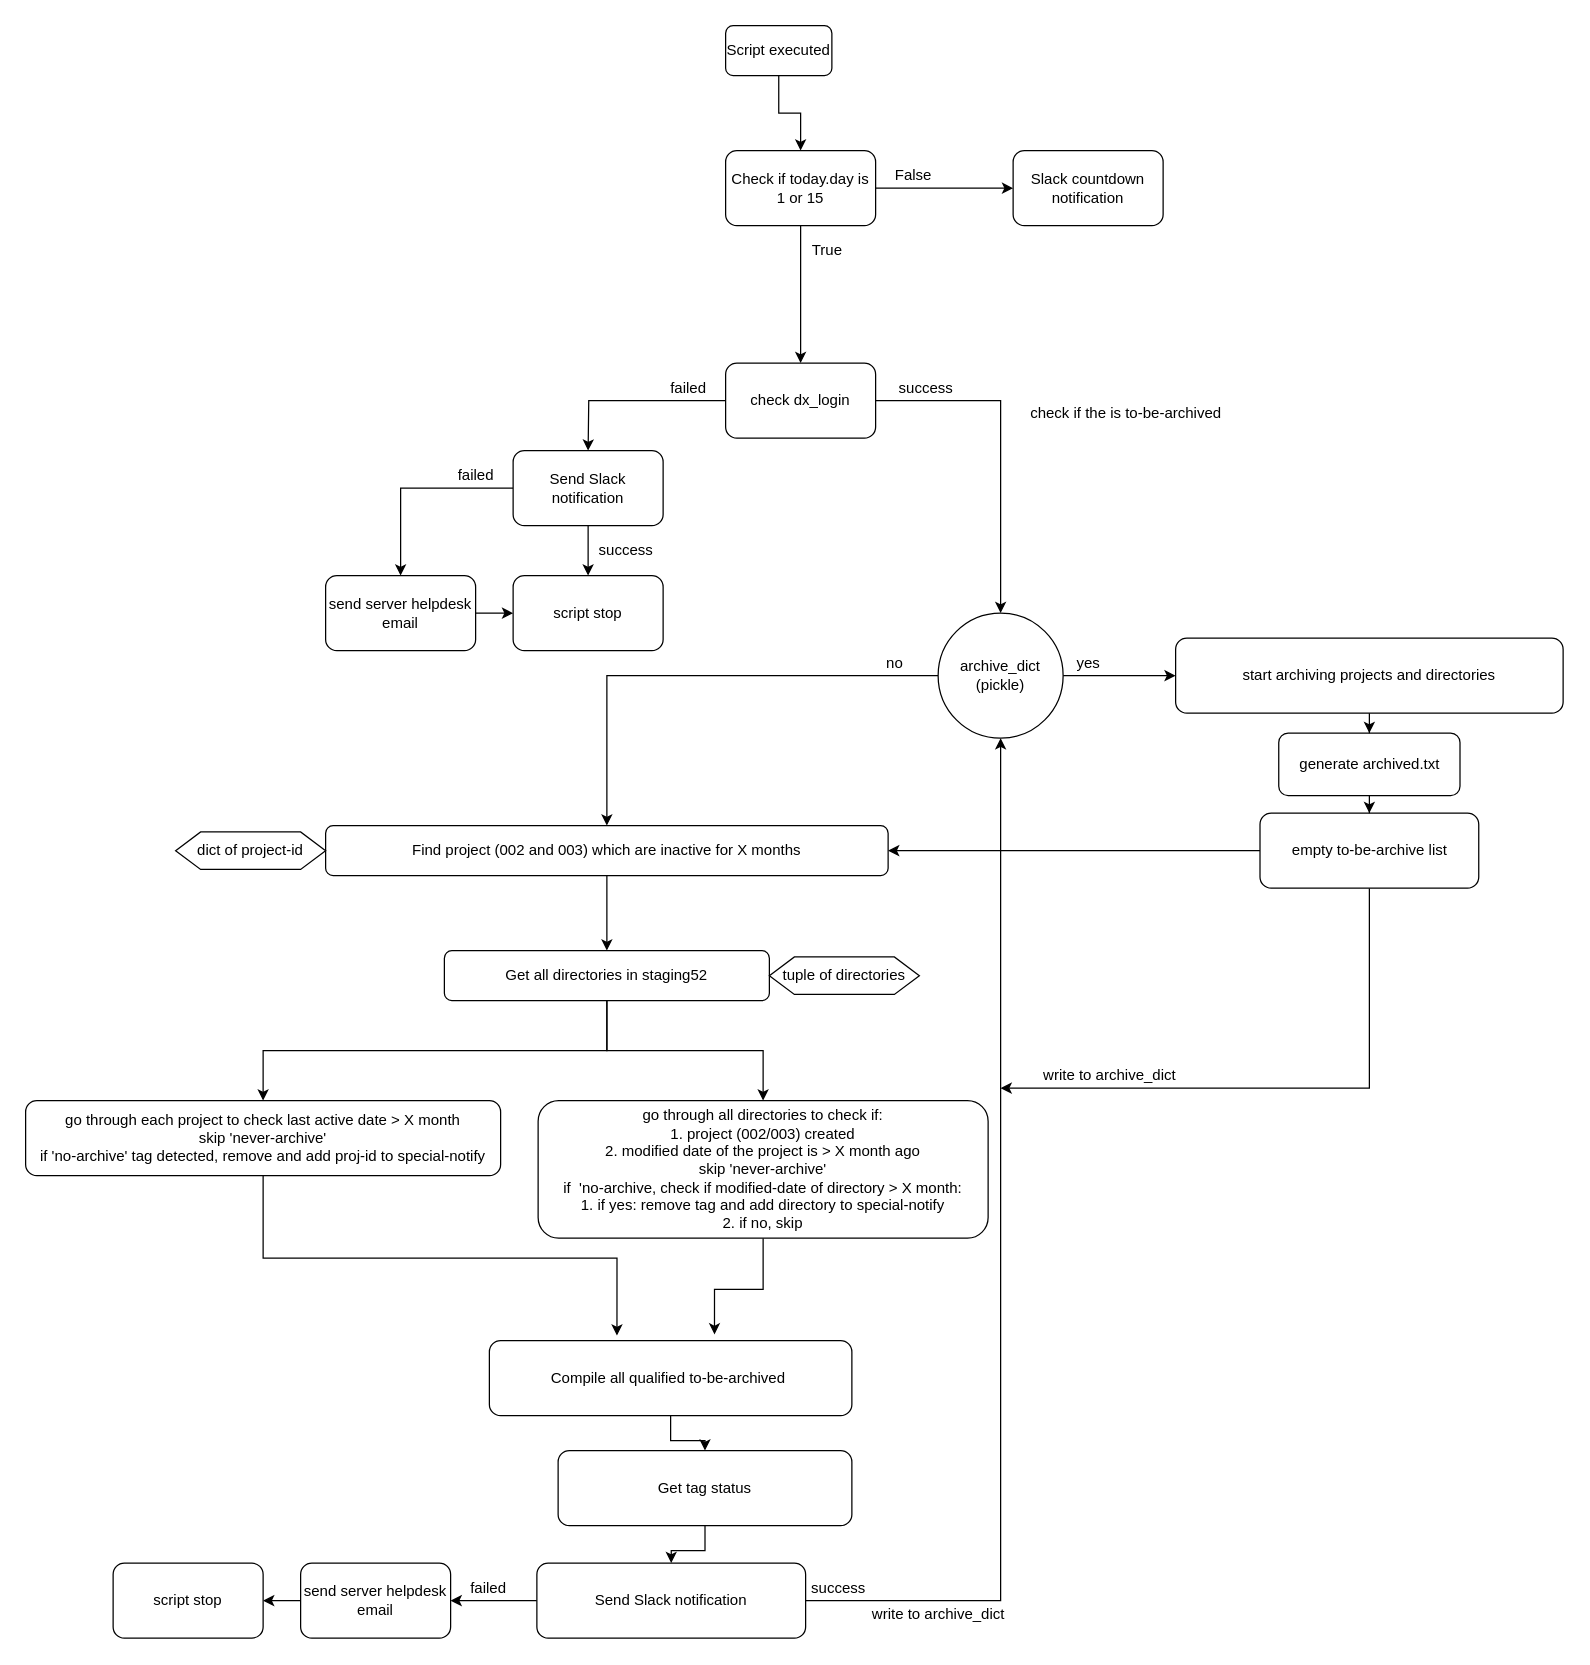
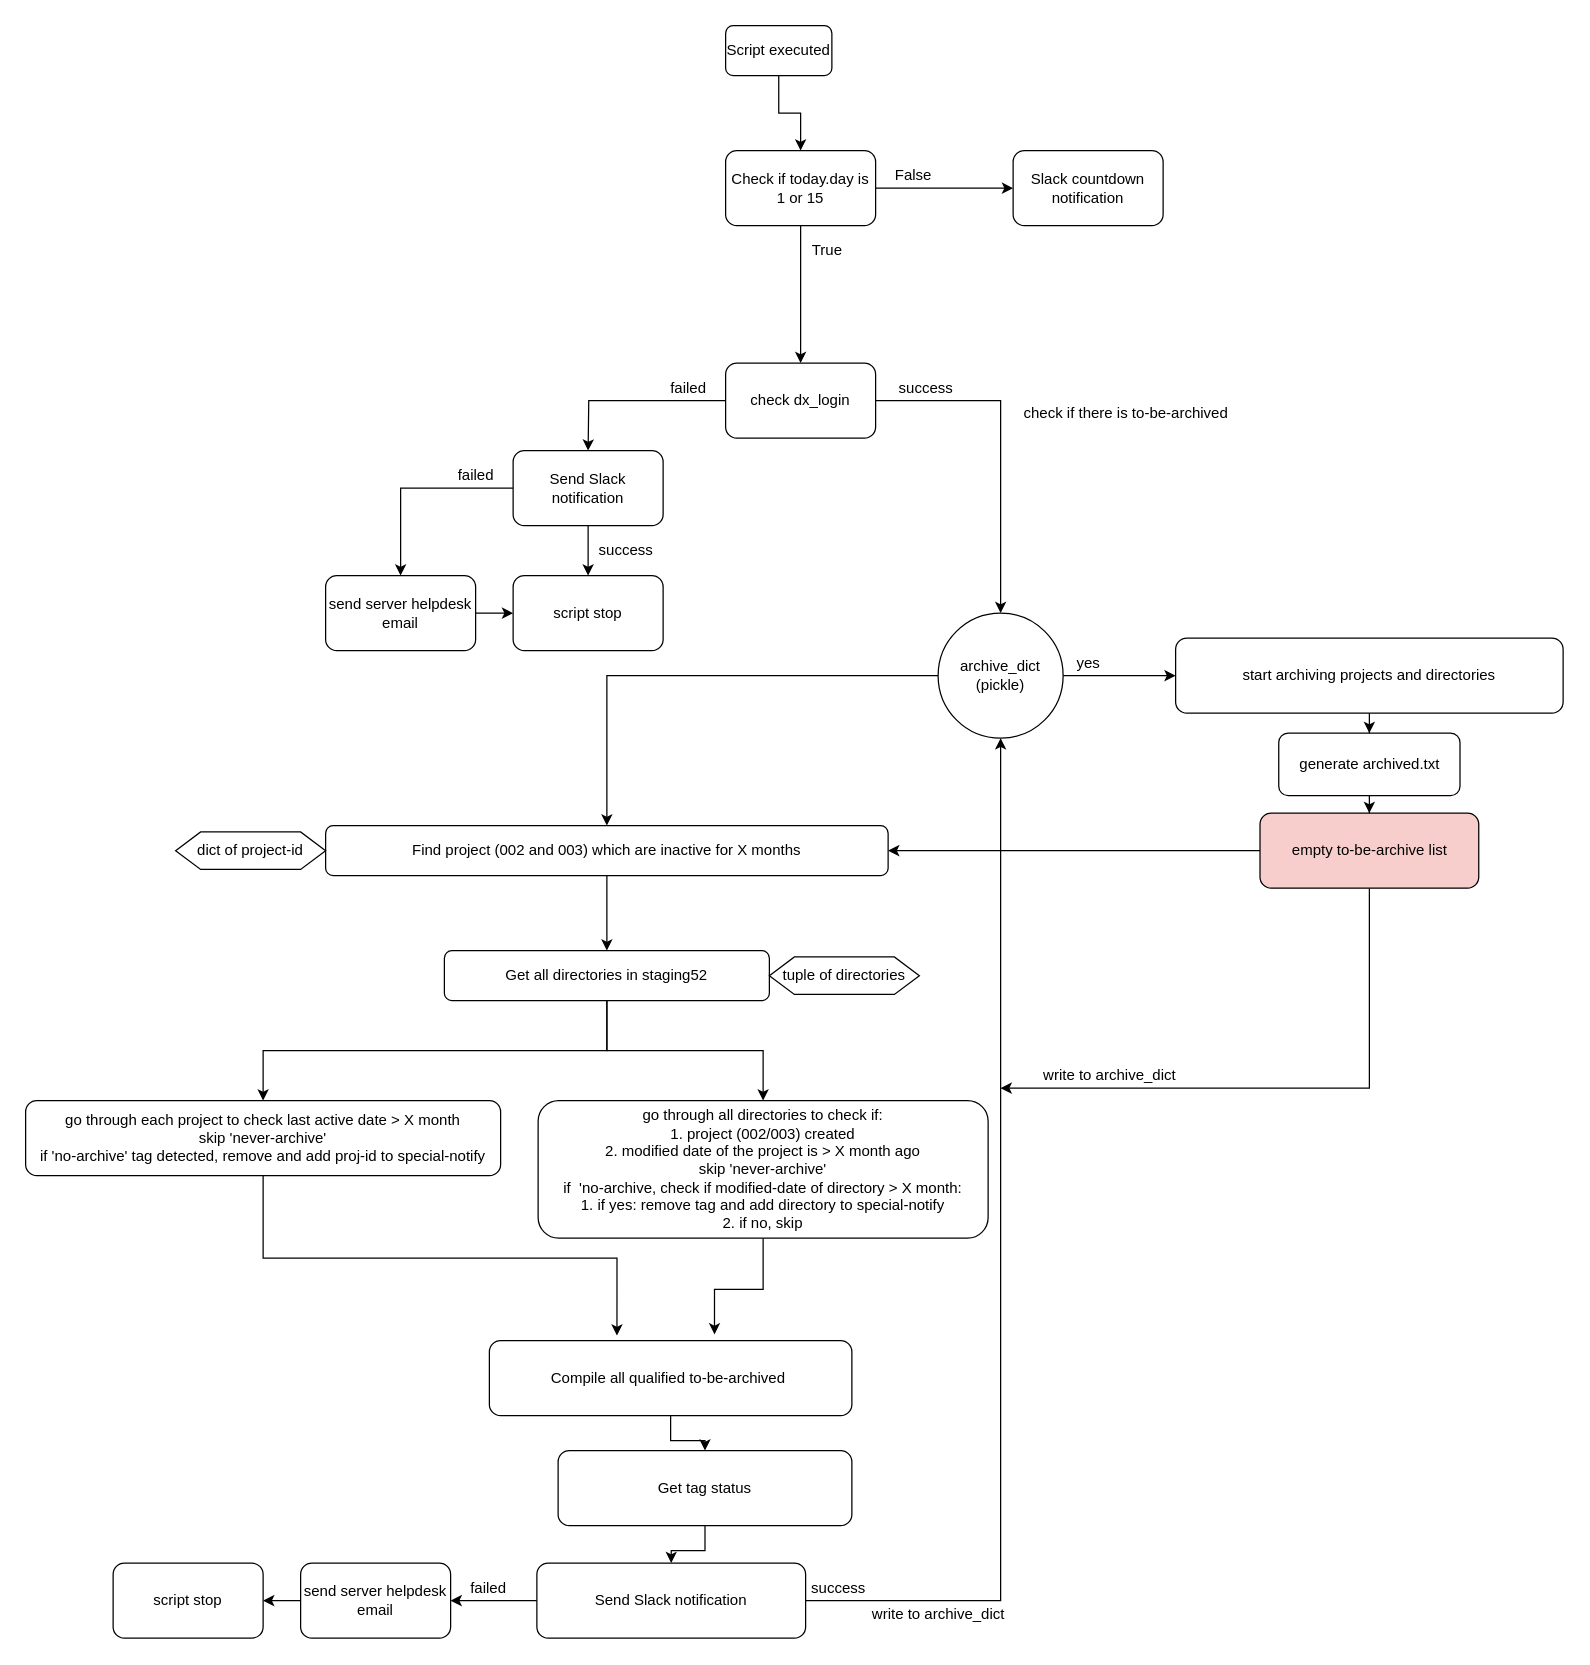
node "check if the is to-be-archived": label "check if the is to-be-archived" -> "check if there is to-be-archived"
node "no": removed
node "empty to-be-archive list": fillcolor #ffffff -> #f8cecc
